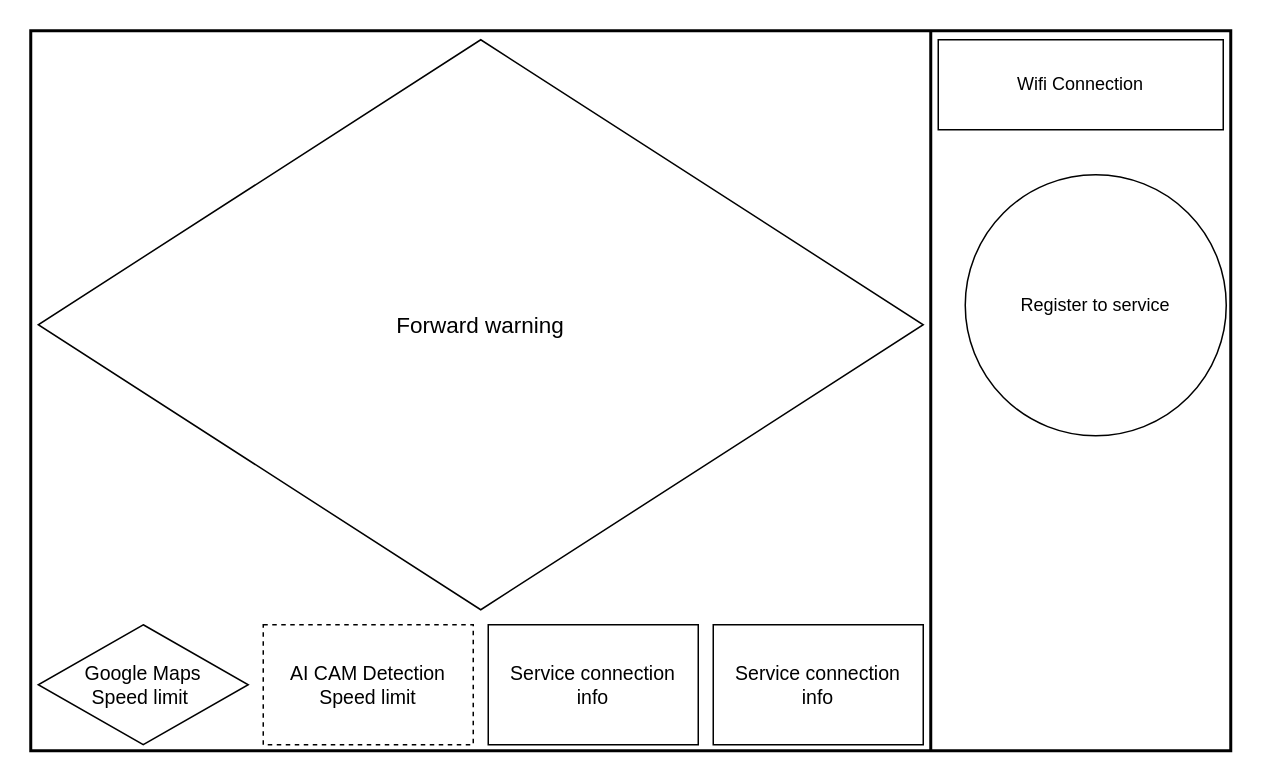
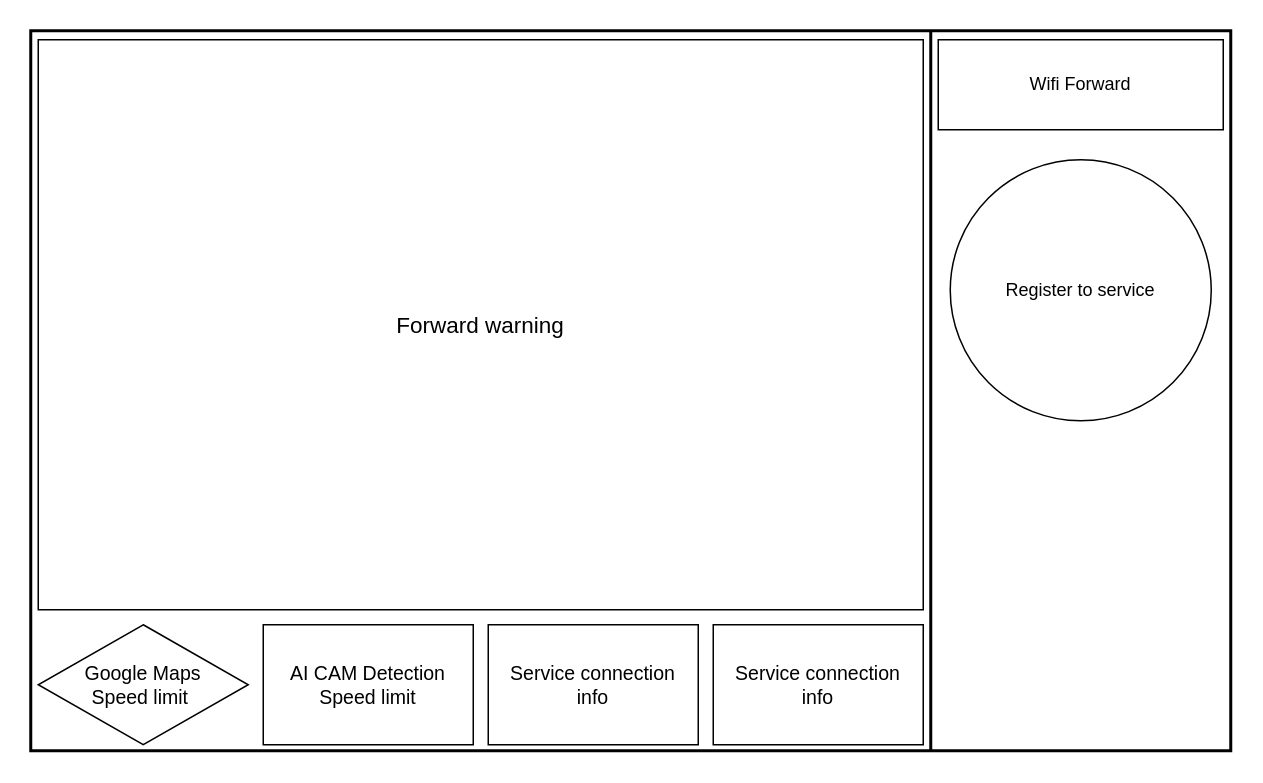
node "Wifi Connection": label "Wifi Connection" -> "Wifi Forward"
node "Register to service": moved (1096, 305) -> (1081, 290)
node "Forward warning": shape diamond -> rectangle
node "AI CAM Detection Speed limit": style dashed -> solid
